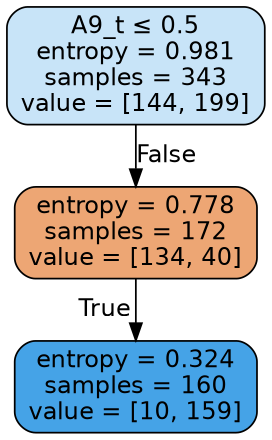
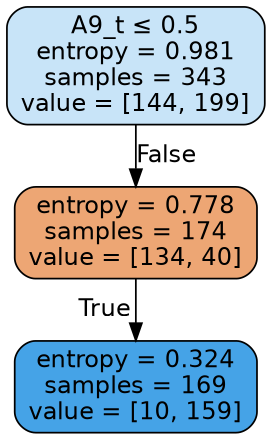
node "entropy = 0.778": text "samples = 172" -> "samples = 174"
node "entropy = 0.324": text "samples = 160" -> "samples = 169"
